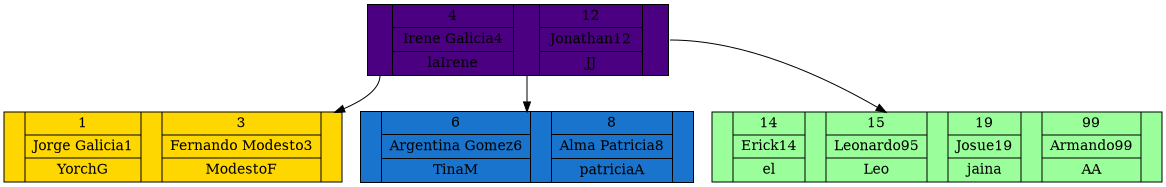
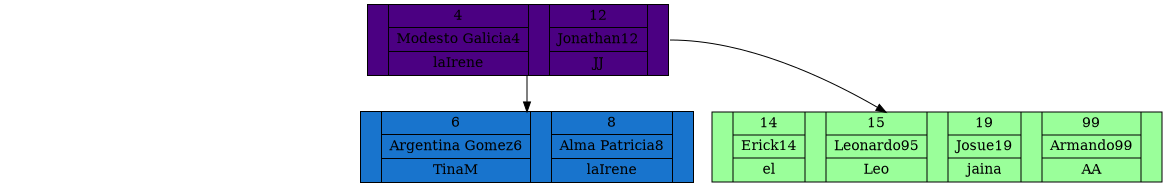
node "4": text "Irene Galicia4" -> "Modesto Galicia4"
node "1": removed
node "6": text "patriciaA" -> "laIrene"
